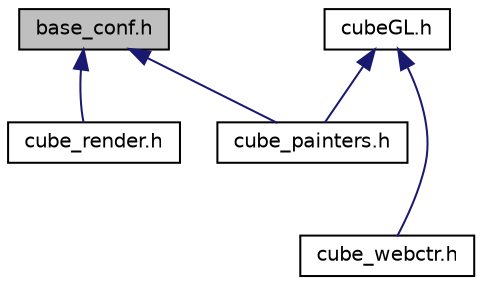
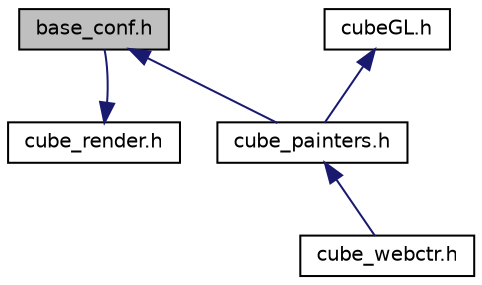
edge "cube_render.h" -> "base_conf.h": reversed
edge "cube_webctr.h" -> "cubeGL.h": now "cube_webctr.h" -> "cube_painters.h"
